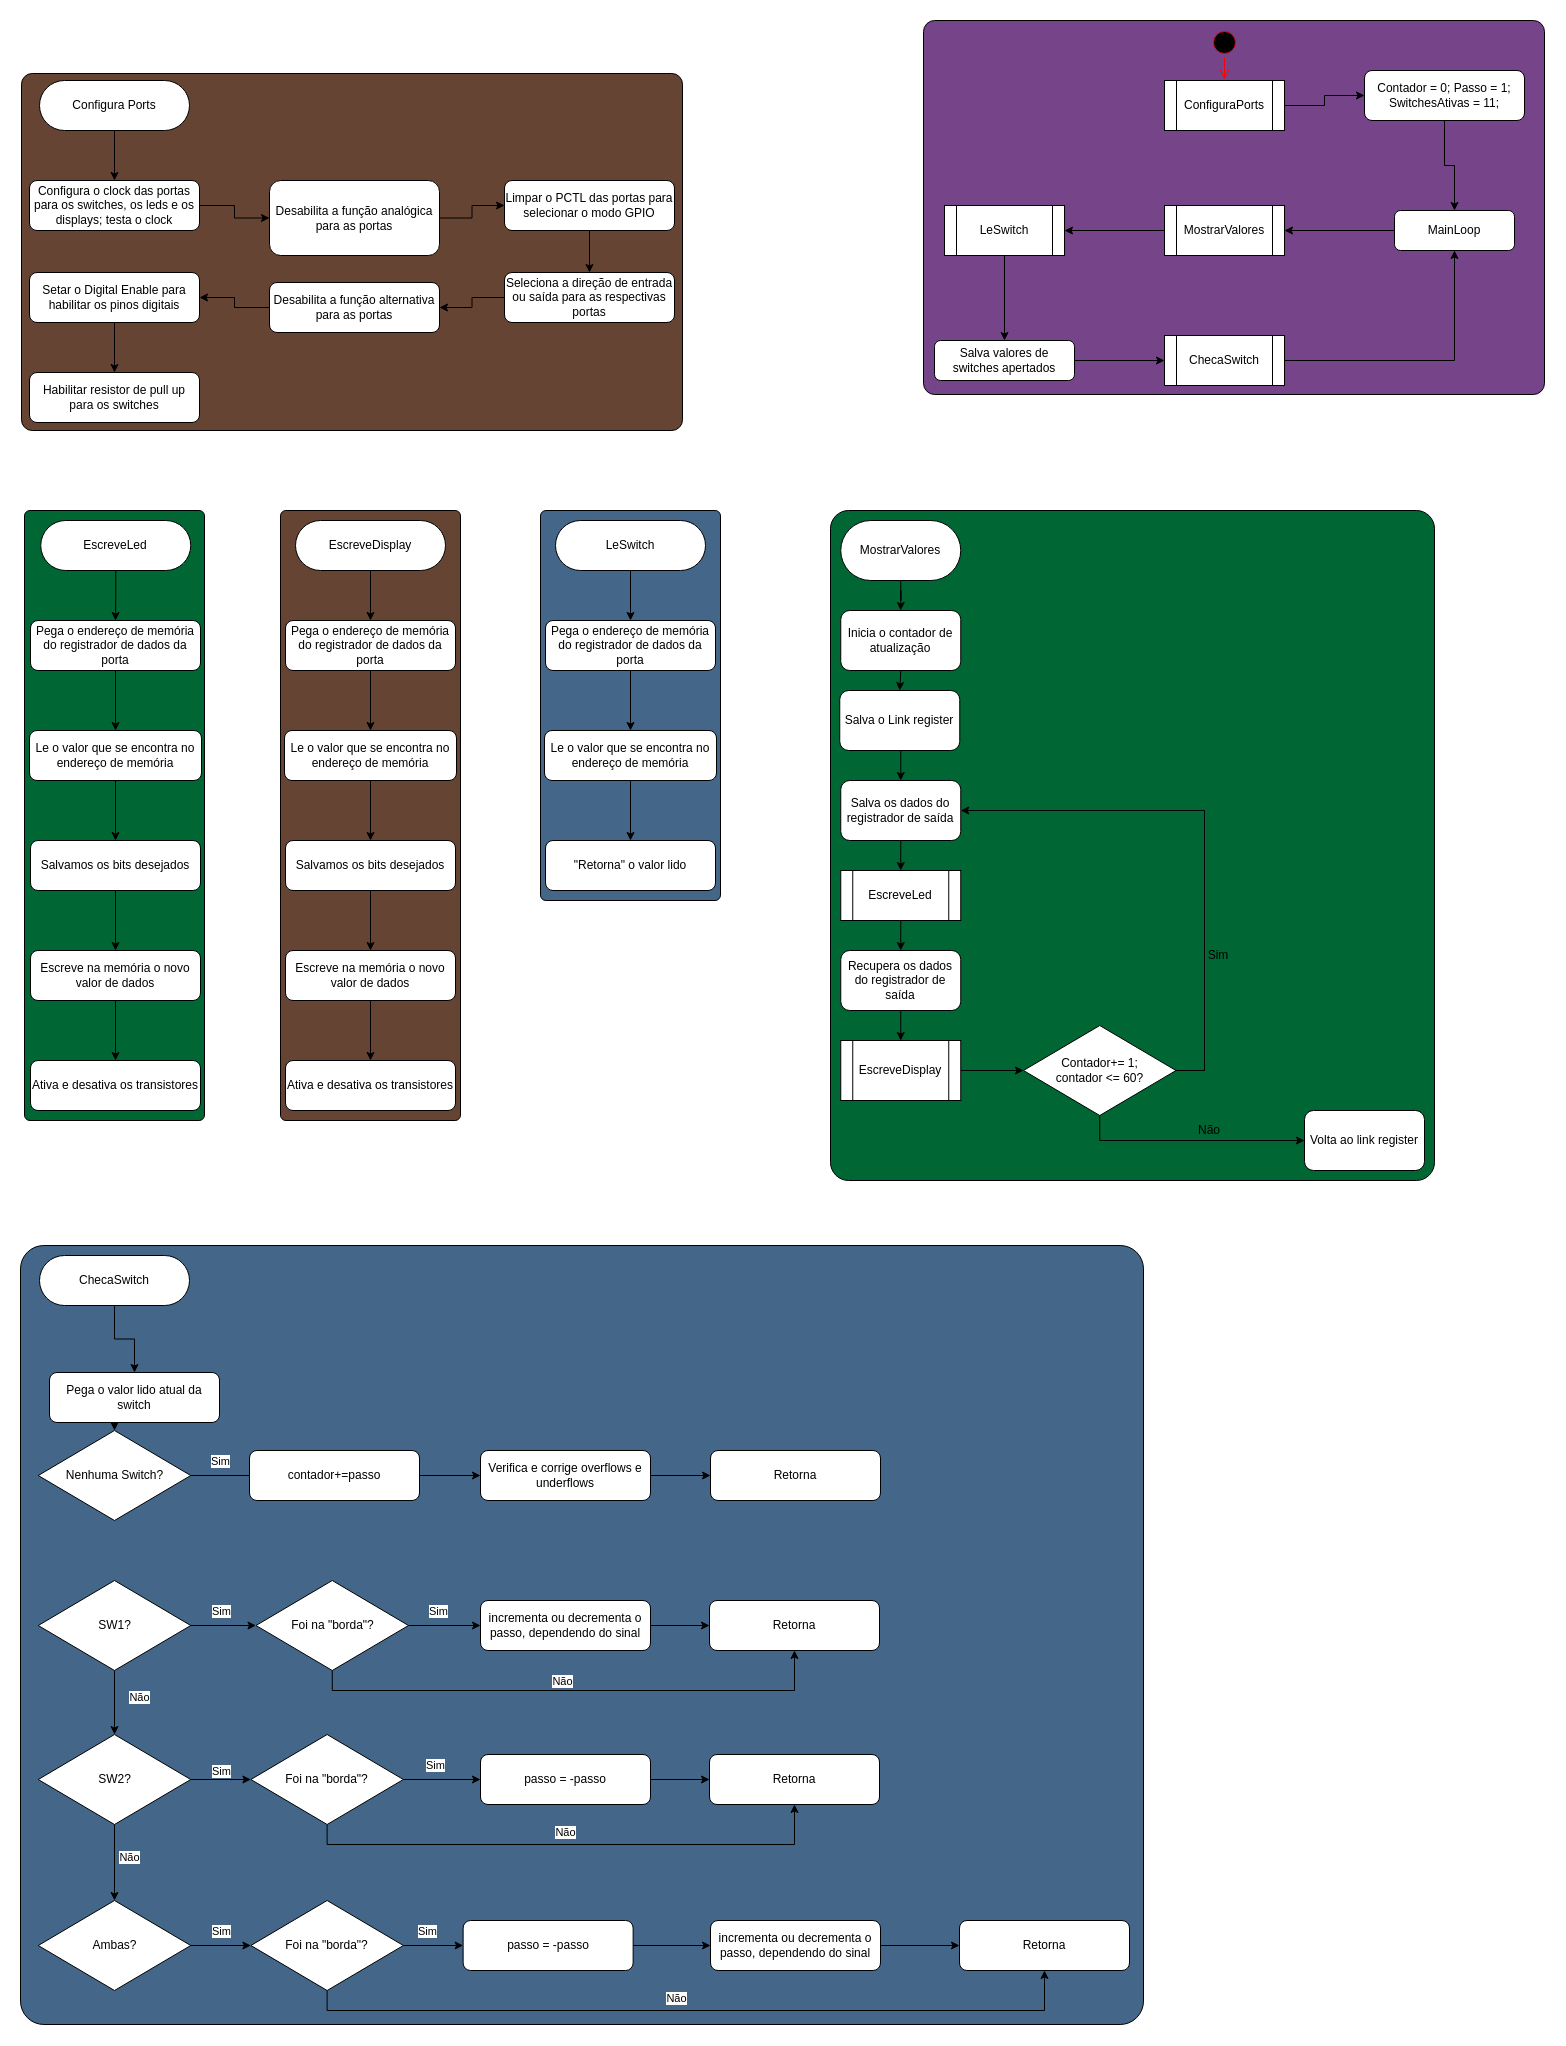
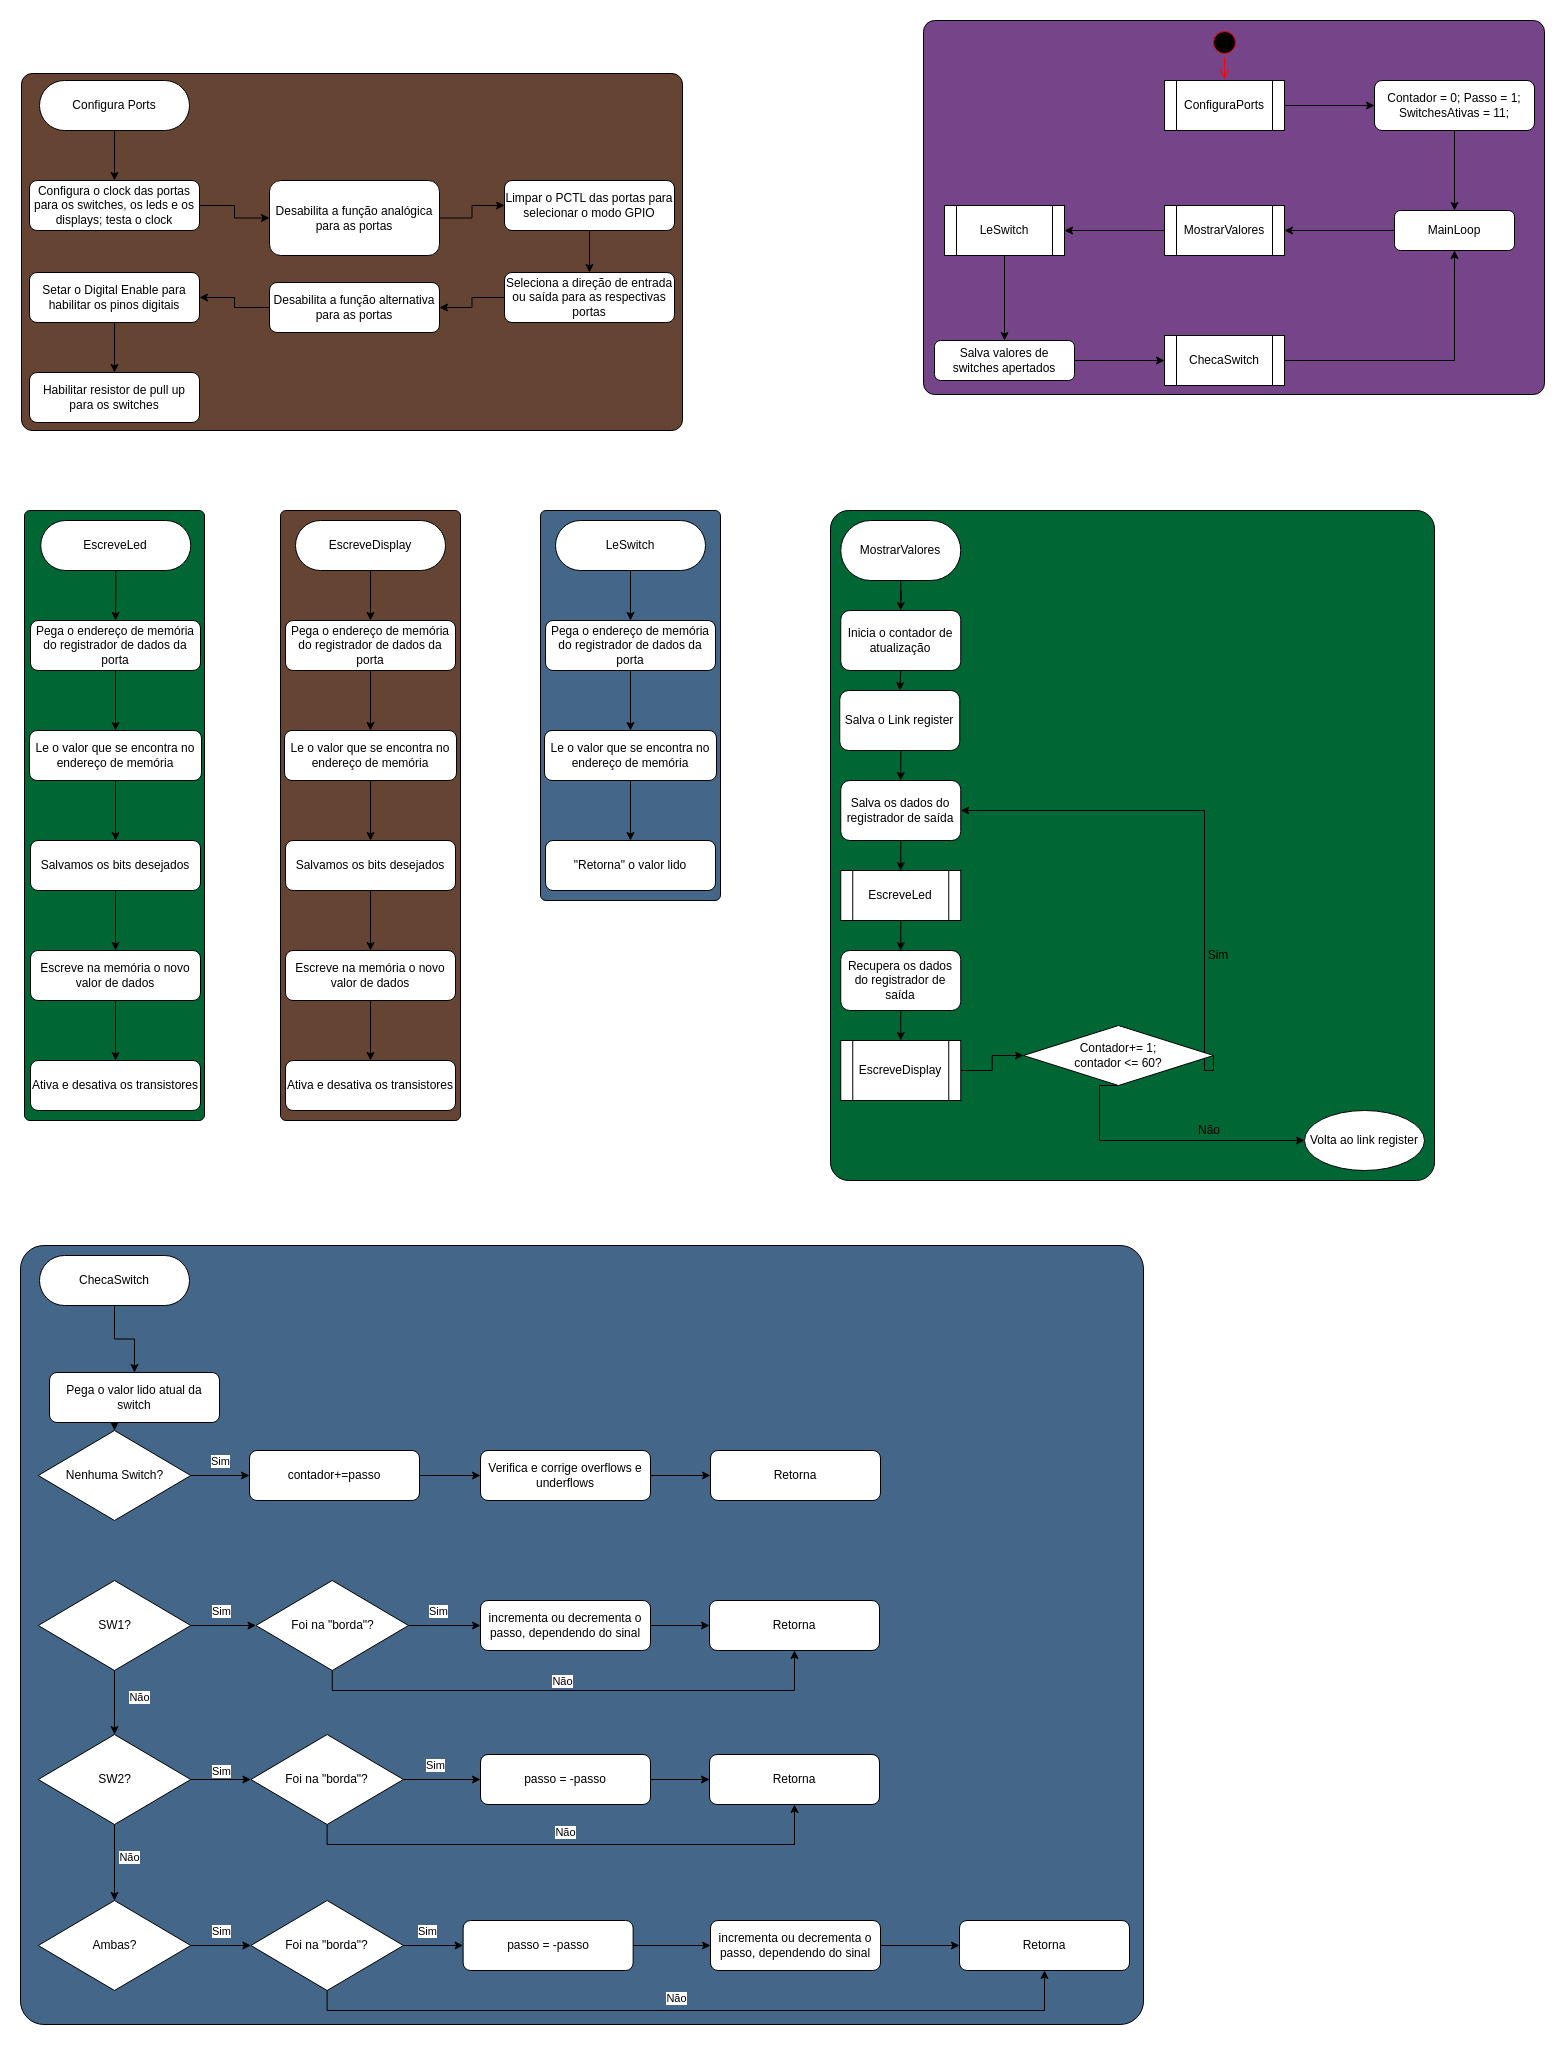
node "Contador = 0; Passo = 1; SwitchesAtivas = 11;": moved (1445, 96) -> (1455, 106)
node "Contador+= 1; contador <= 60?": size 153x90 -> 190x60
node "Volta ao link register": shape rounded rectangle -> ellipse
edge "Nenhuma Switch?" -- "contador+=passo": arrowhead none -> classic
